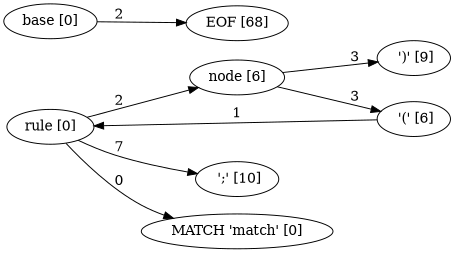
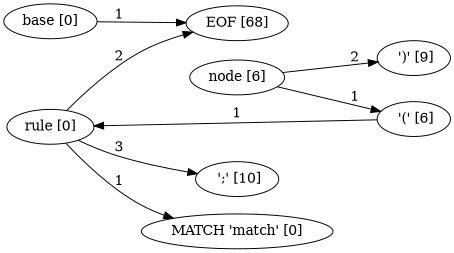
edge "base [0]" -> "EOF [68]": label "2" -> "1"
edge "node [6]" -> "')' [9]": label "3" -> "2"
edge "node [6]" -> "'(' [6]": label "3" -> "1"
edge "rule [0]" -> "node [6]": now "rule [0]" -> "EOF [68]"
edge "rule [0]" -> "';' [10]": label "7" -> "3"
edge "rule [0]" -> "MATCH 'match' [0]": label "0" -> "1"
